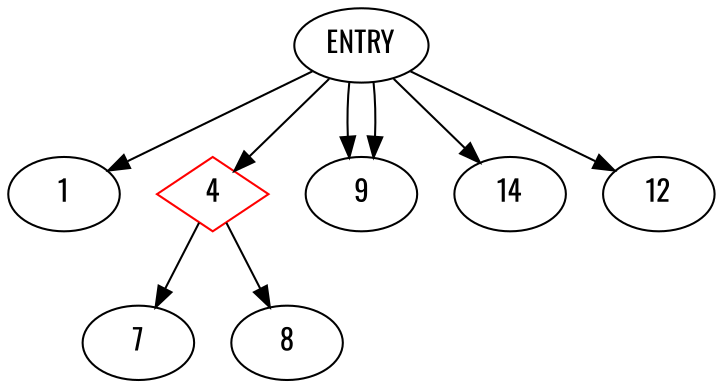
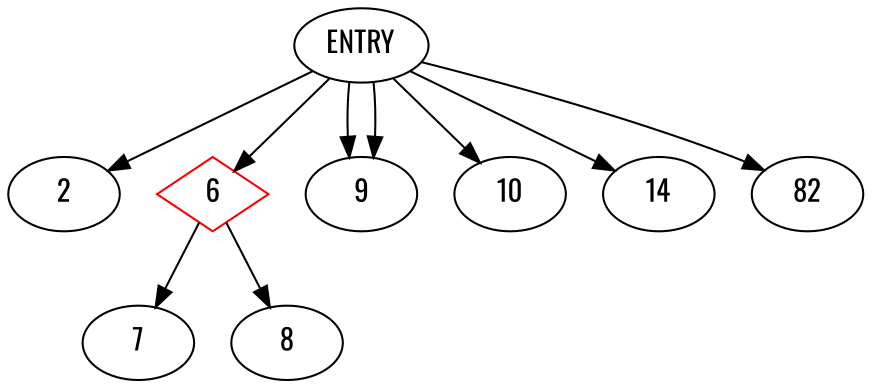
node "1": label "1" -> "2"
node "4": label "4" -> "6"
node "10": added
node "12": label "12" -> "82"
